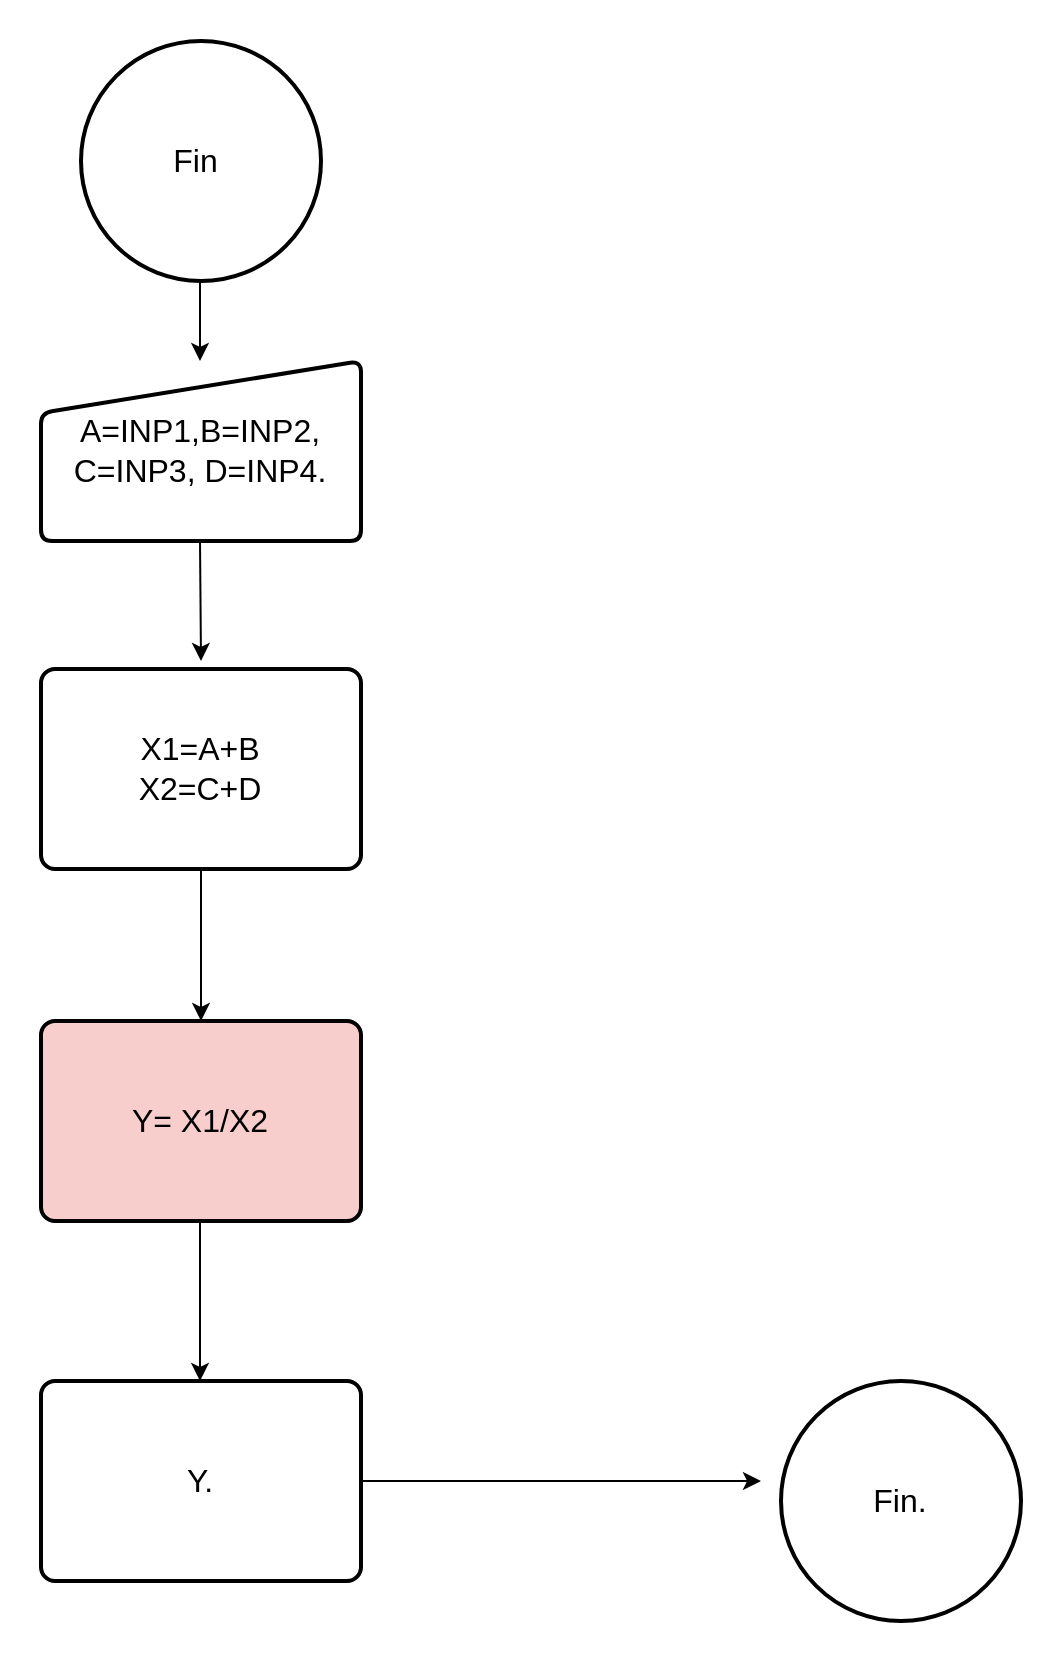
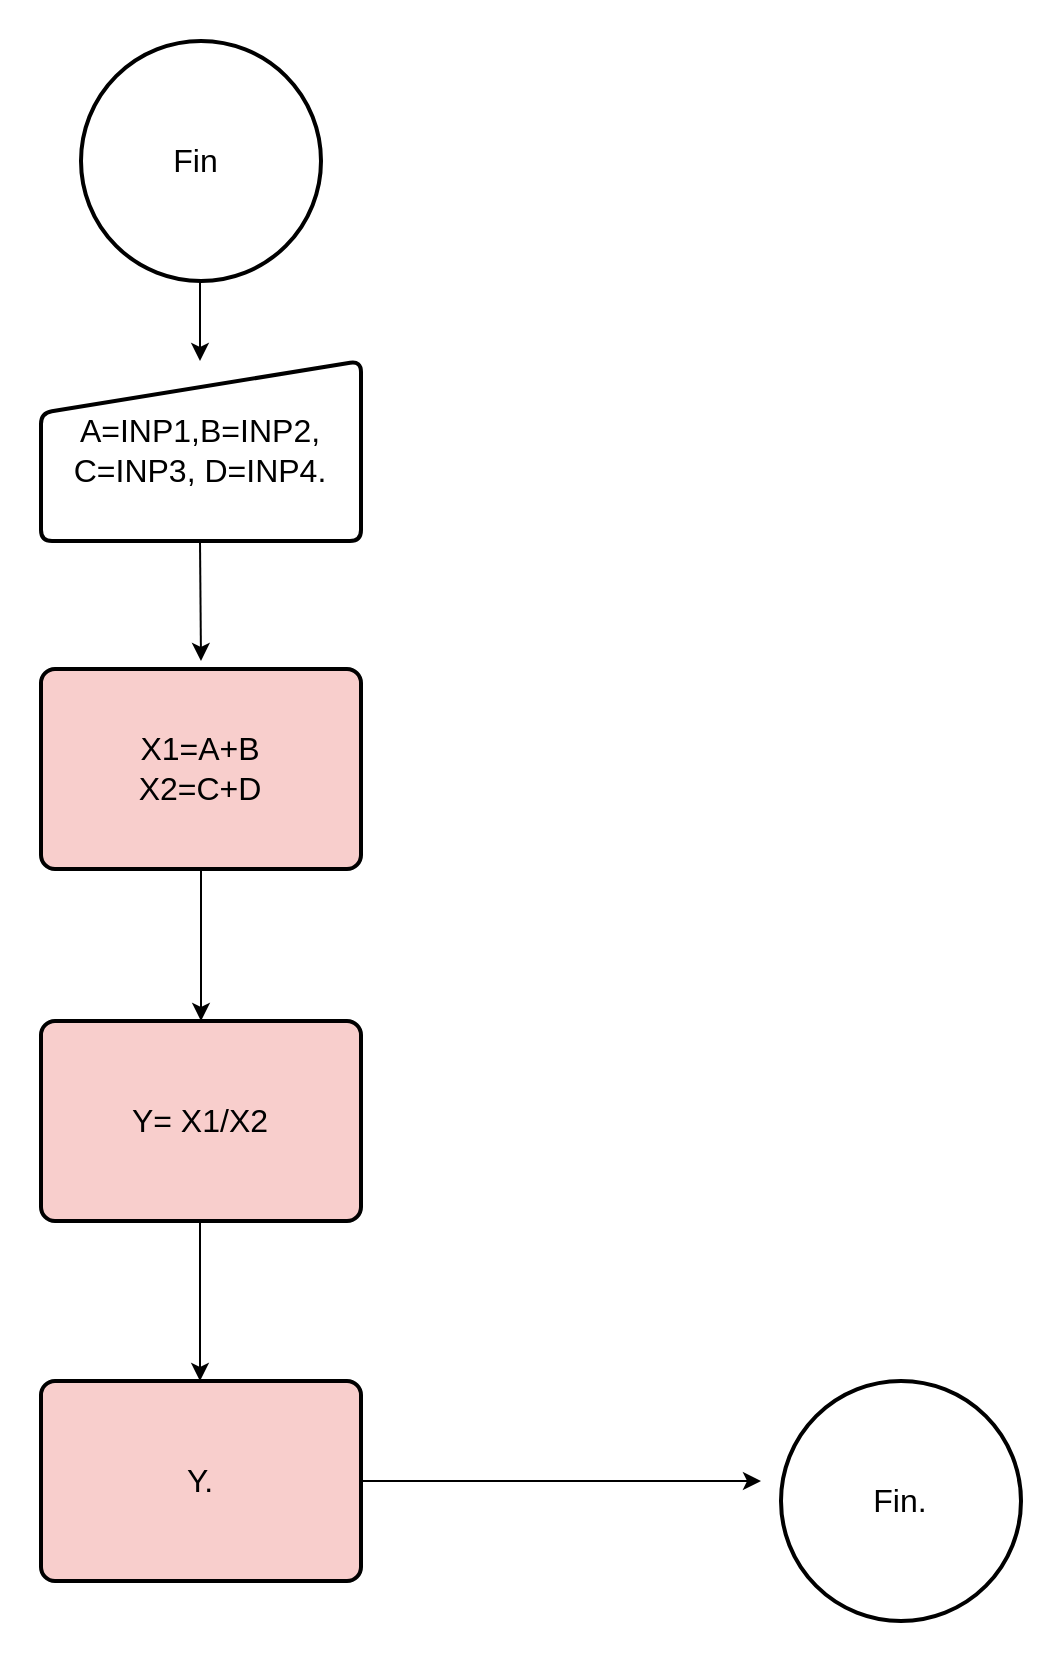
node "X1=A+B X2=C+D": fillcolor #ffffff -> #f8cecc
node "Y.": fillcolor #ffffff -> #f8cecc
